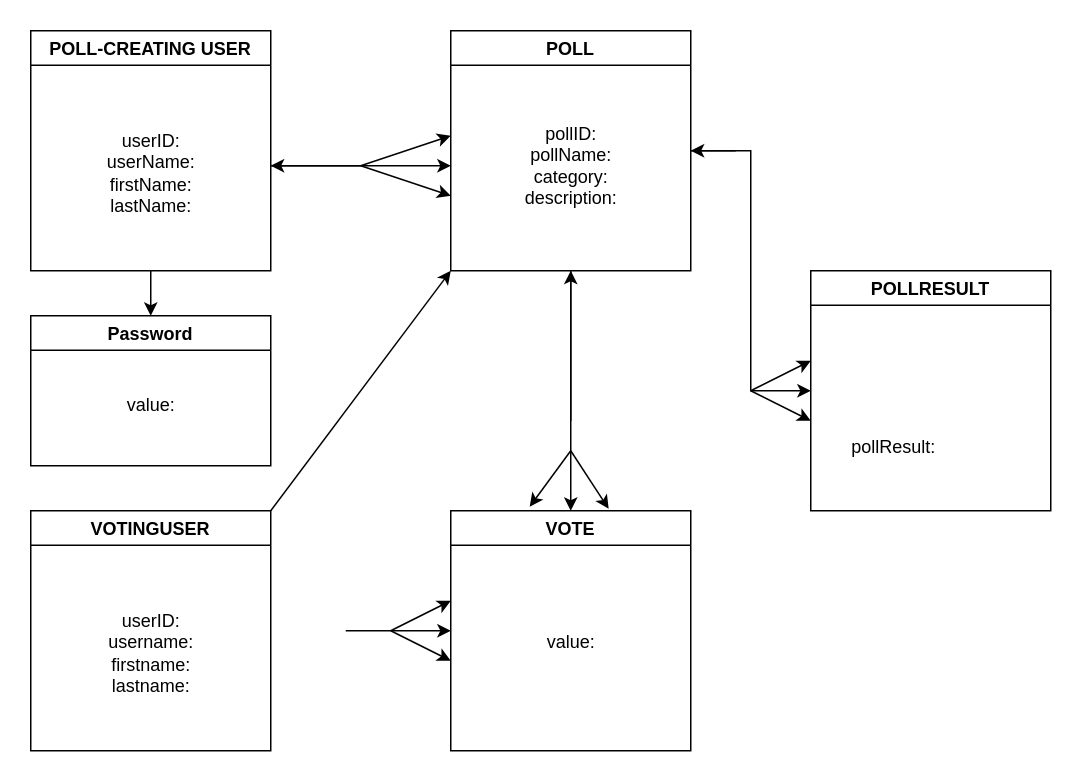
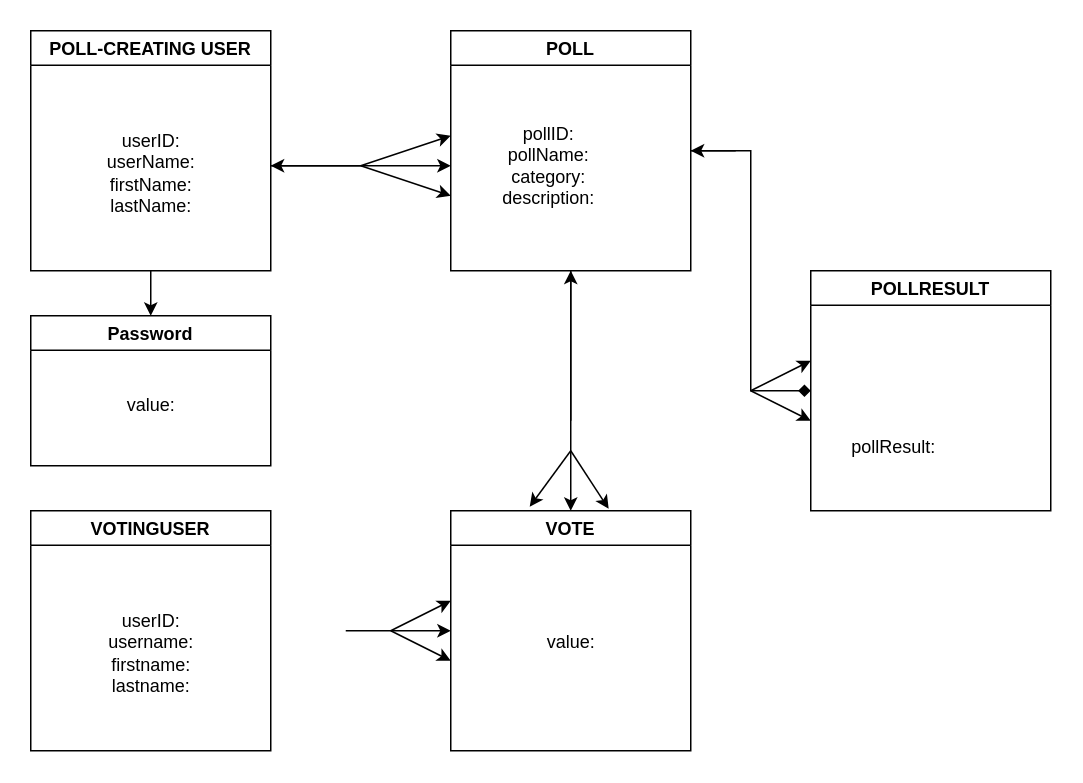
node "pollID: pollName: category: description:": moved (571, 166) -> (548, 166)
edge "POLL" -> "POLLRESULT": arrowhead classic -> diamond
edge "VOTINGUSER" -> "POLL": removed
